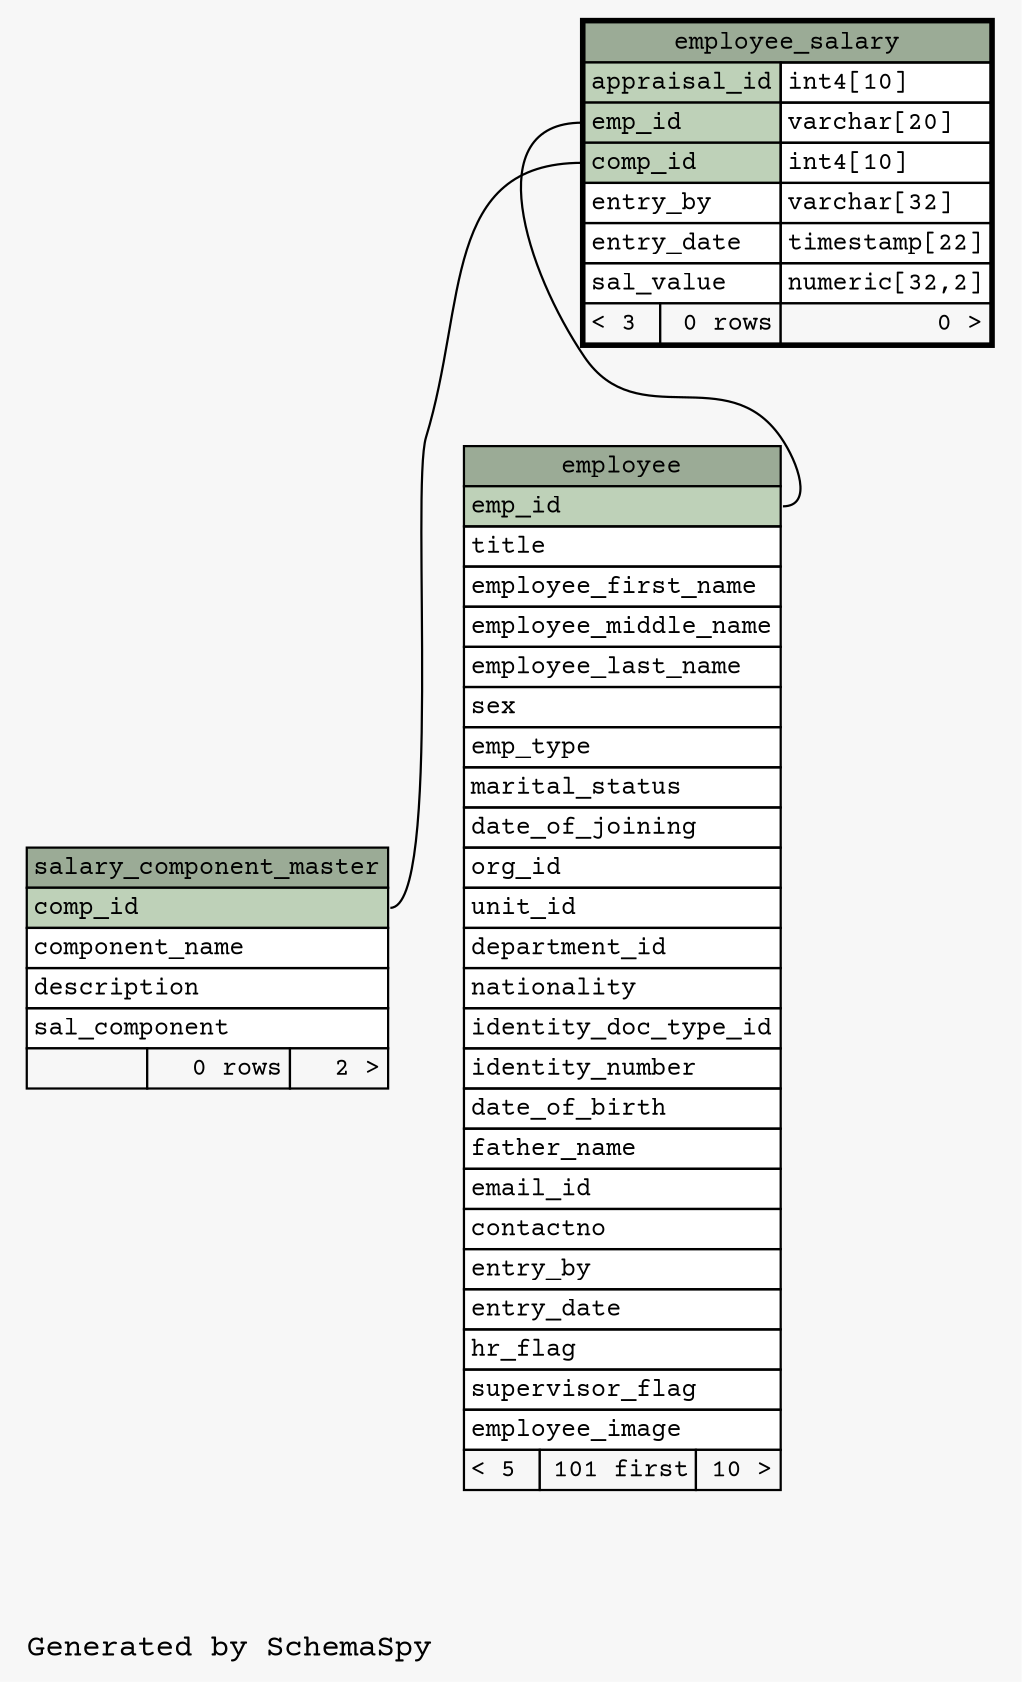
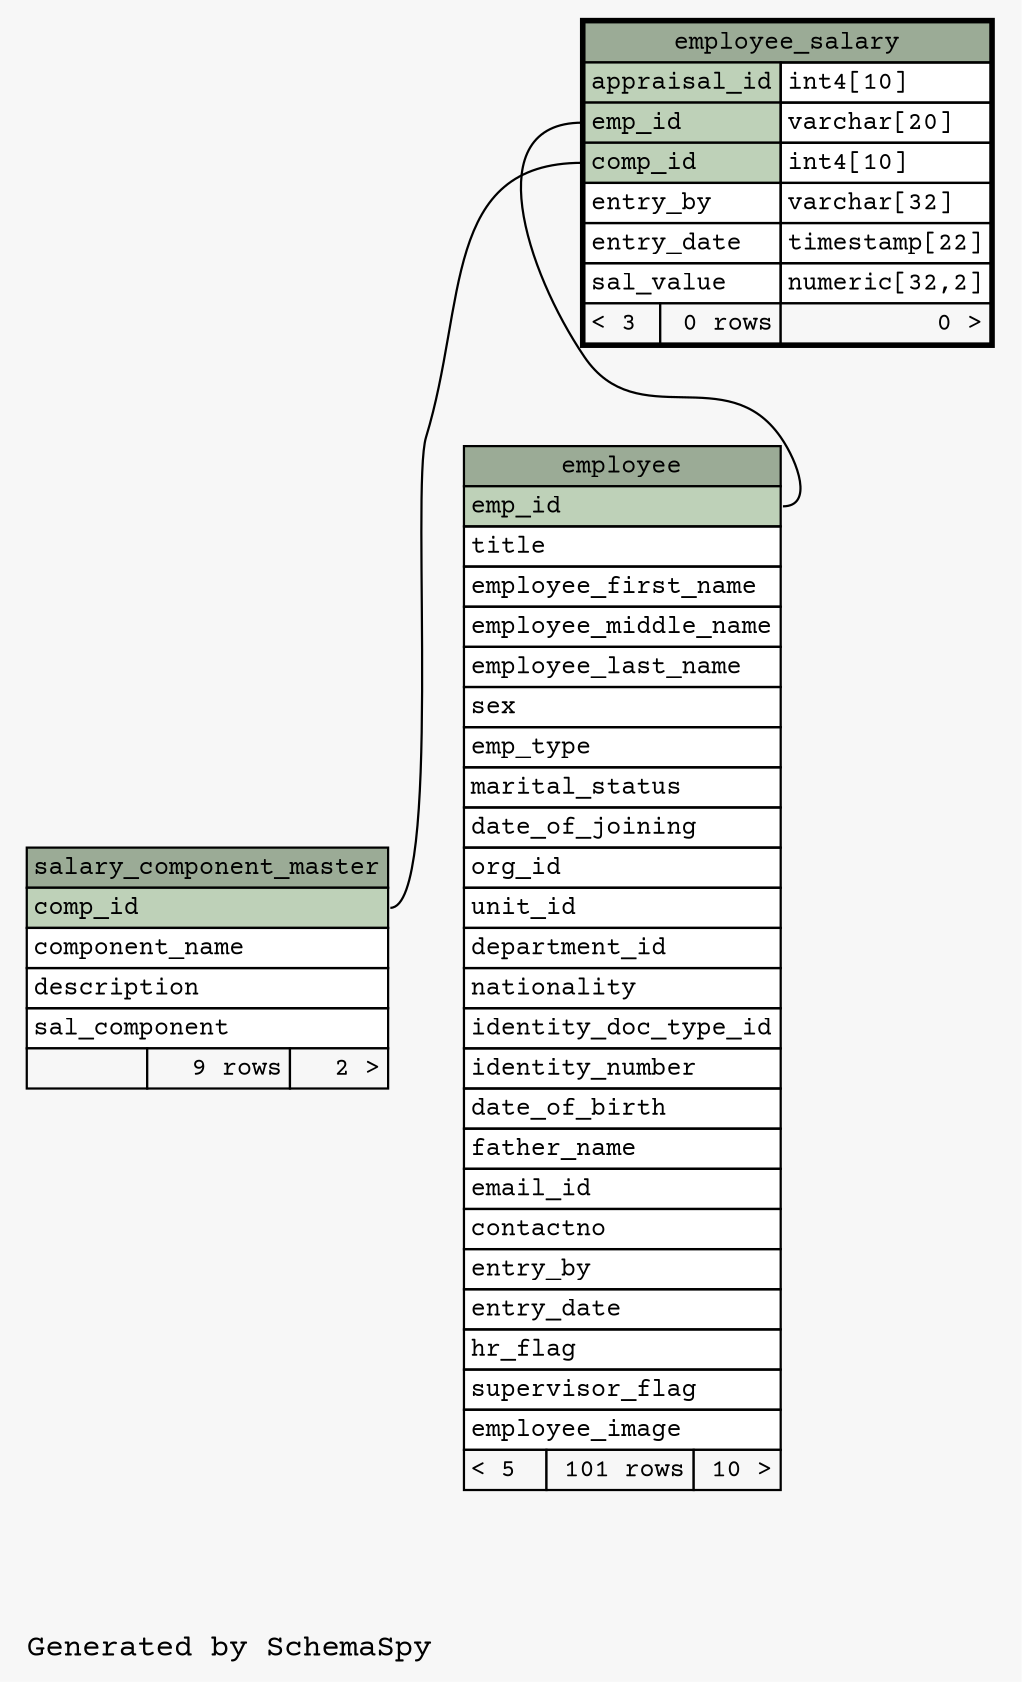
node "salary_component_master": text "0 rows" -> "9 rows"
node "employee": text "101 first" -> "101 rows"
